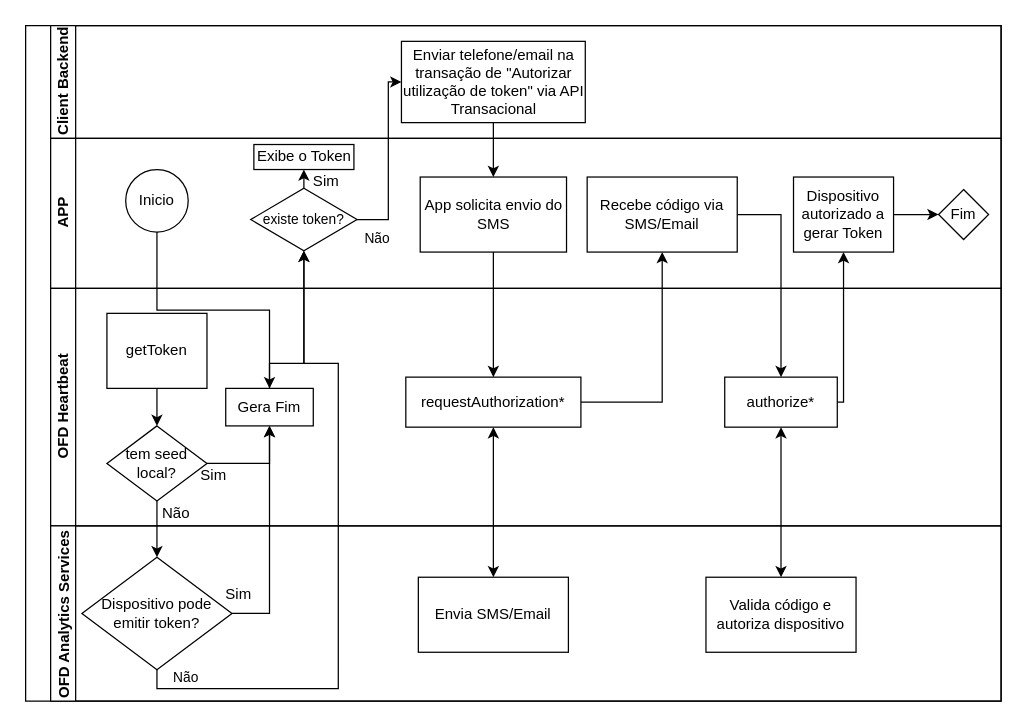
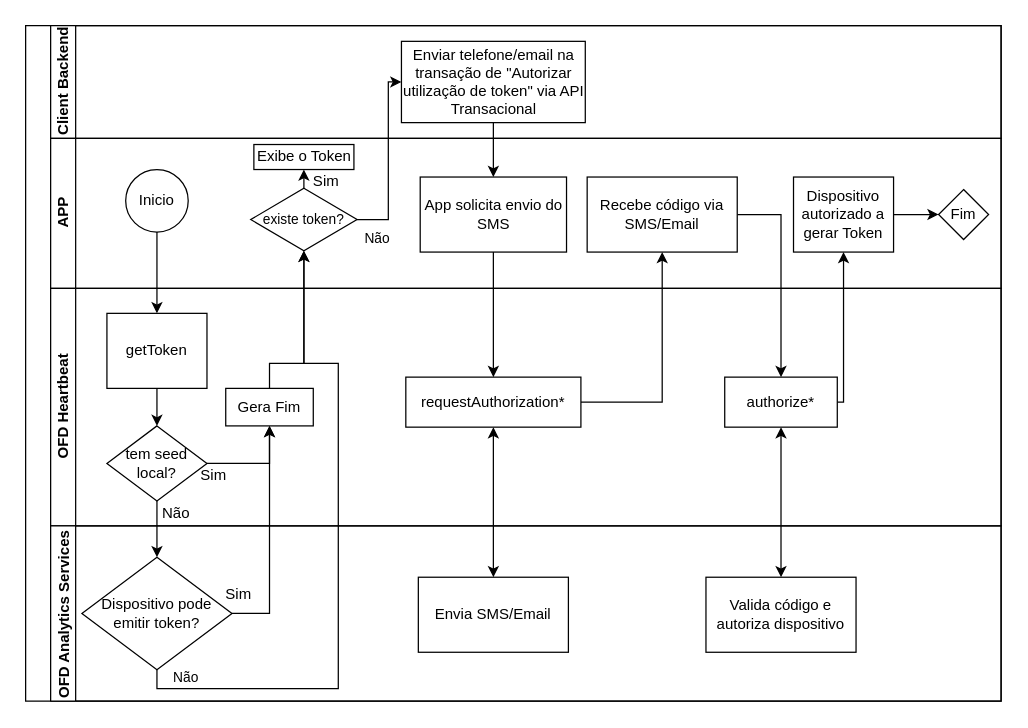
edge "Inicio" -> "Gera Fim": now "Inicio" -> "getToken"
